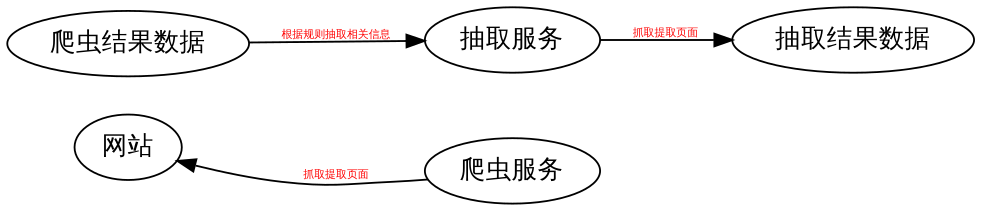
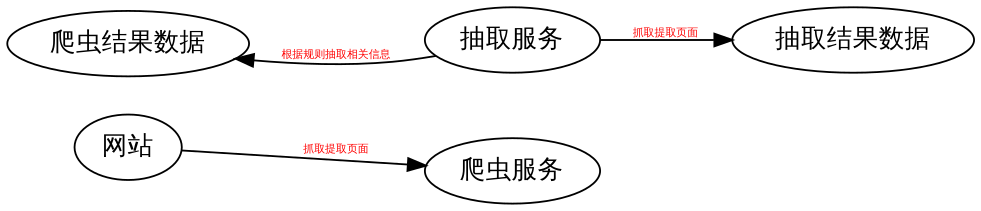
edge "爬虫结果数据" -> "抽取服务": reversed
edge "爬虫服务" -> "网站": reversed
